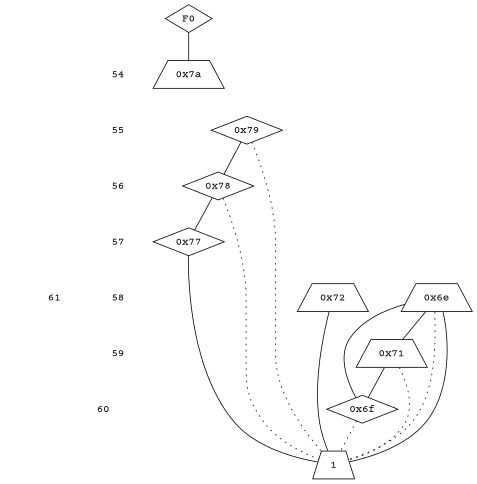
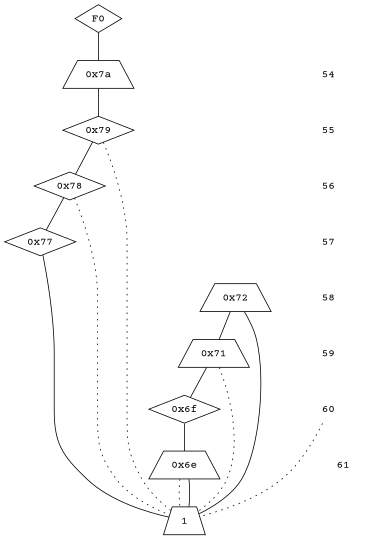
edge "0x7a" -- "0x79": added
edge "0x6e" -- "0x71": now "0x72" -- "0x71"
edge "0x6f" -- "1": now "60" -- "1"
